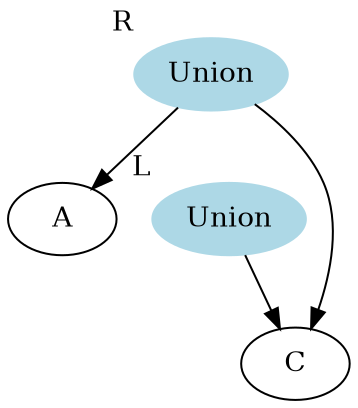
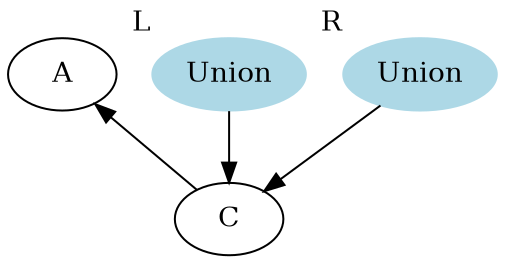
edge "Union R" -> "A": now "C" -> "A"
